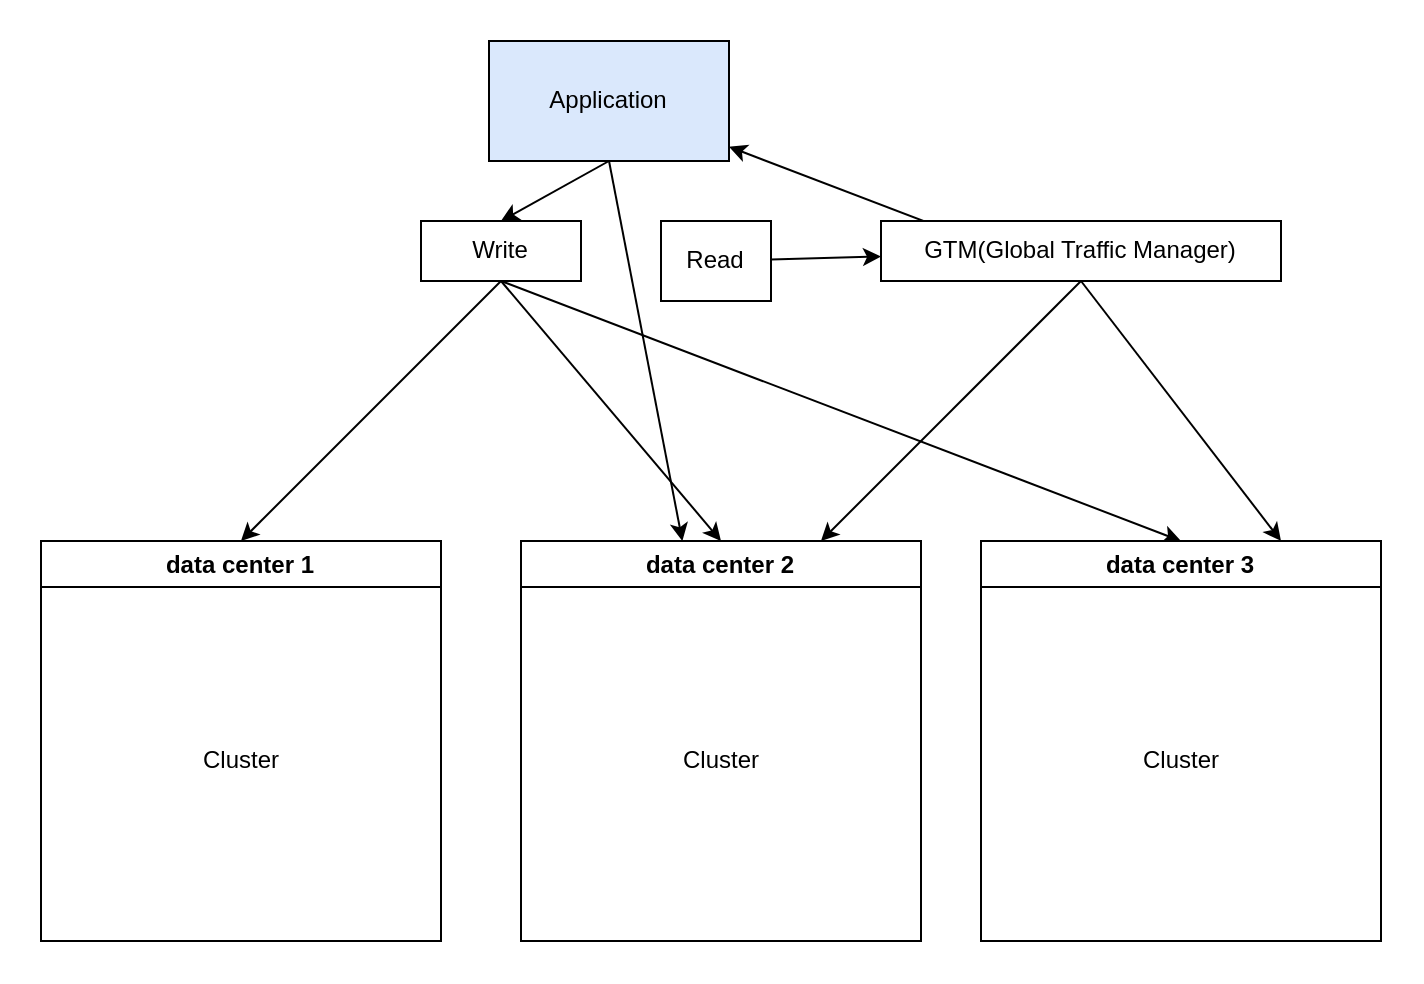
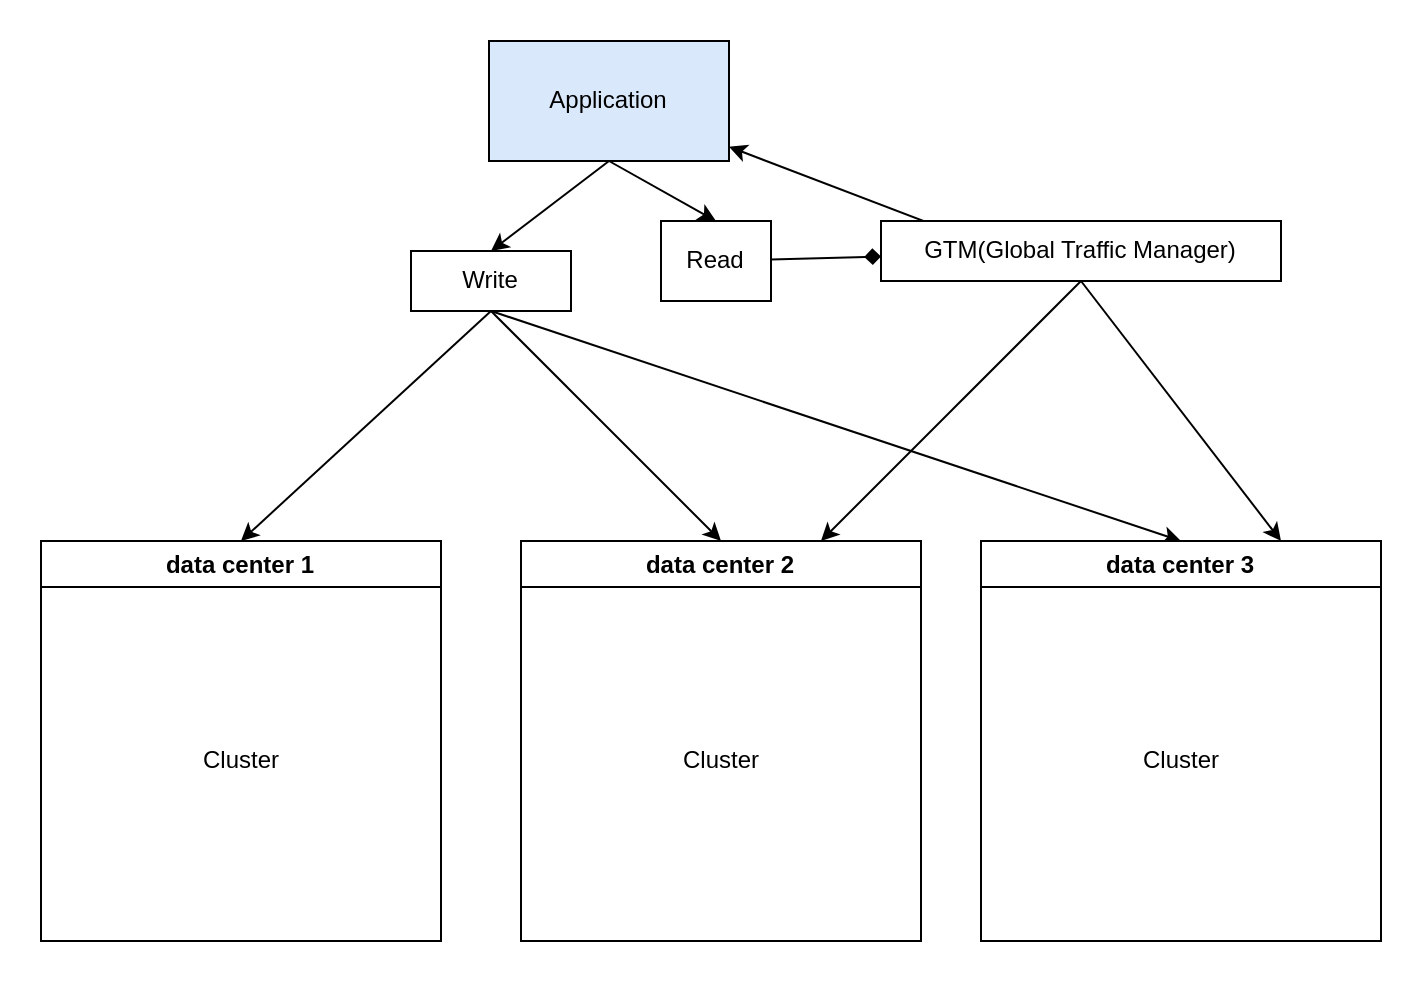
node "Write": moved (501, 251) -> (491, 281)
edge "Read" -> "GTM(Global Traffic Manager)": arrowhead classic -> diamond
edge "Application" -> "data center 2": now "Application" -> "Read"
